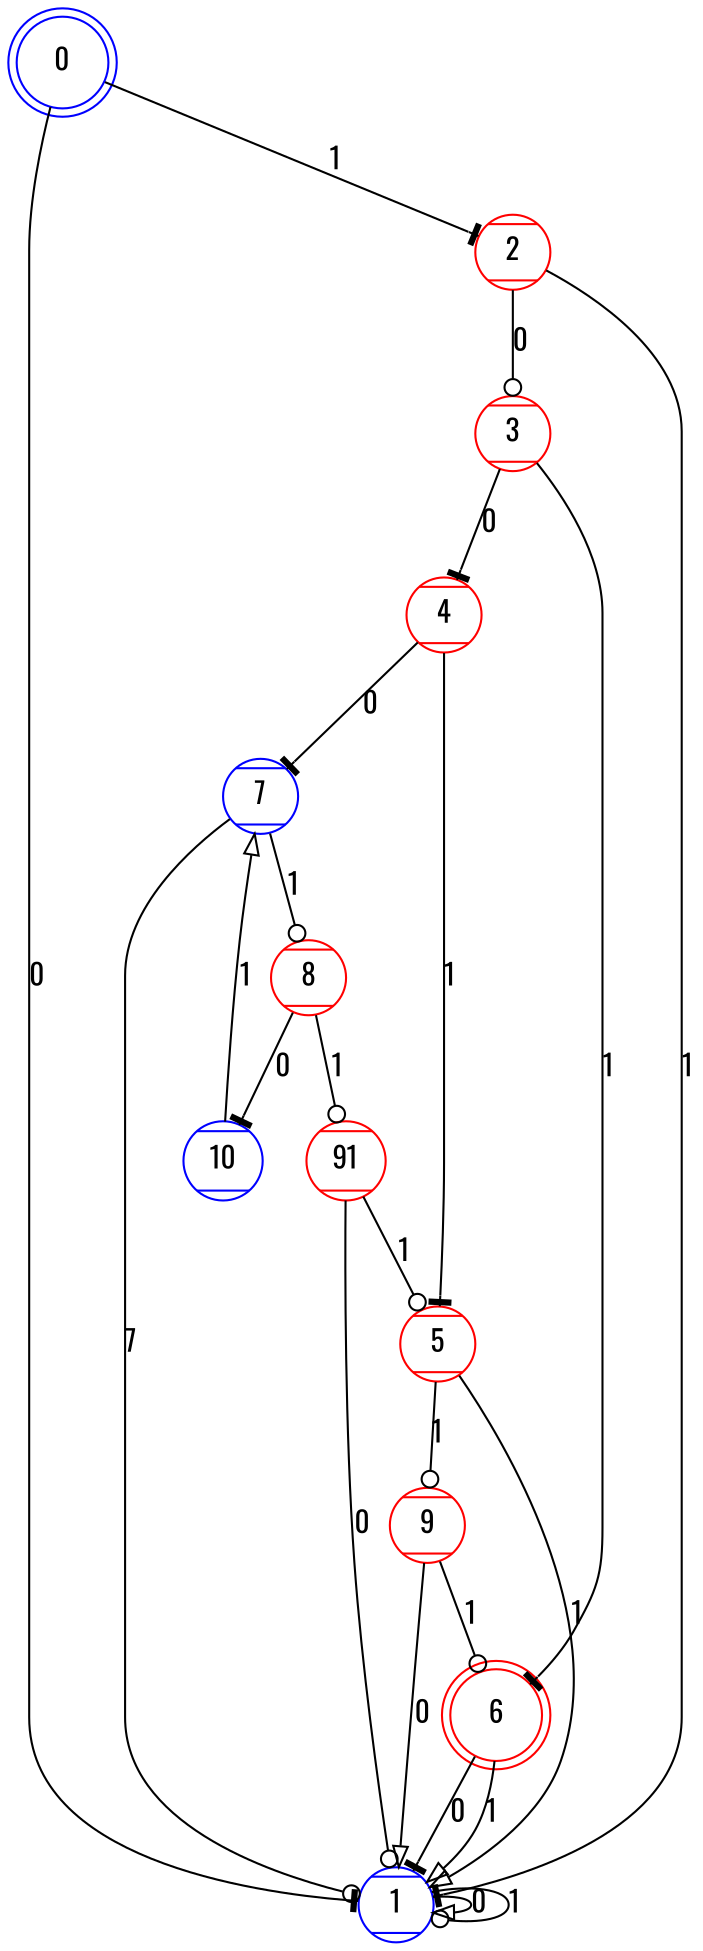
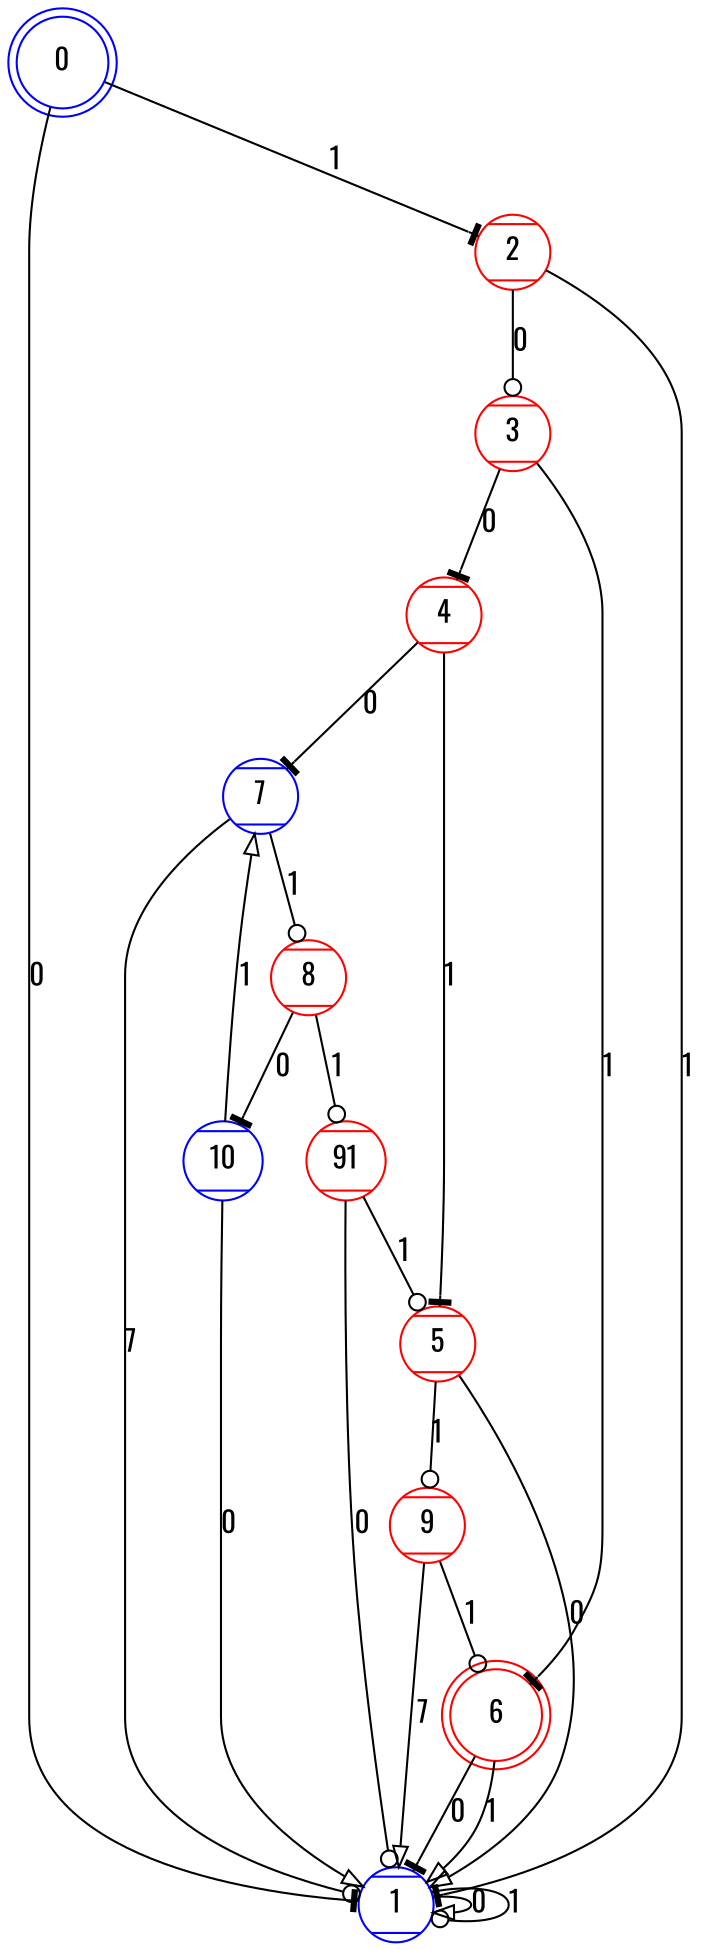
edge "10" -> "1": added, label "0"
edge "5" -> "1": label "1" -> "0"
edge "9" -> "1": label "0" -> "7"
